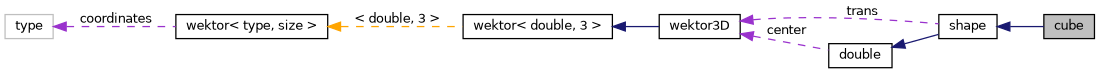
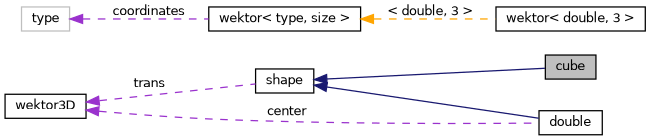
edge "wektor3D" -> "wektor< double, 3 >": removed
edge "shape" -> "double": reversed
